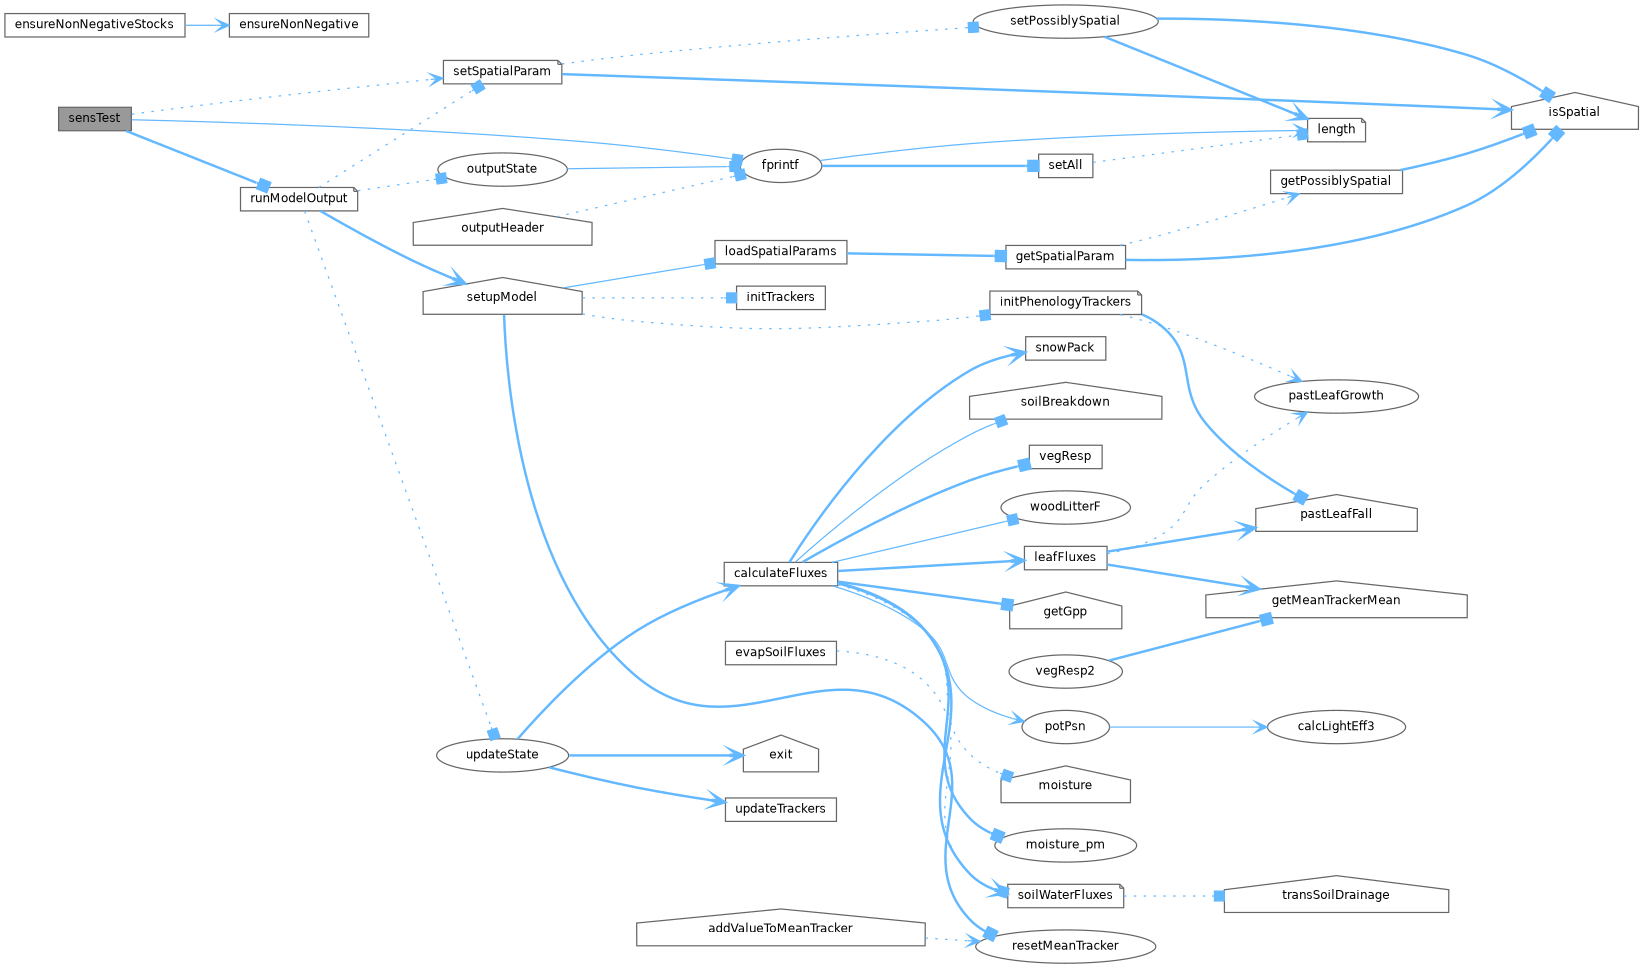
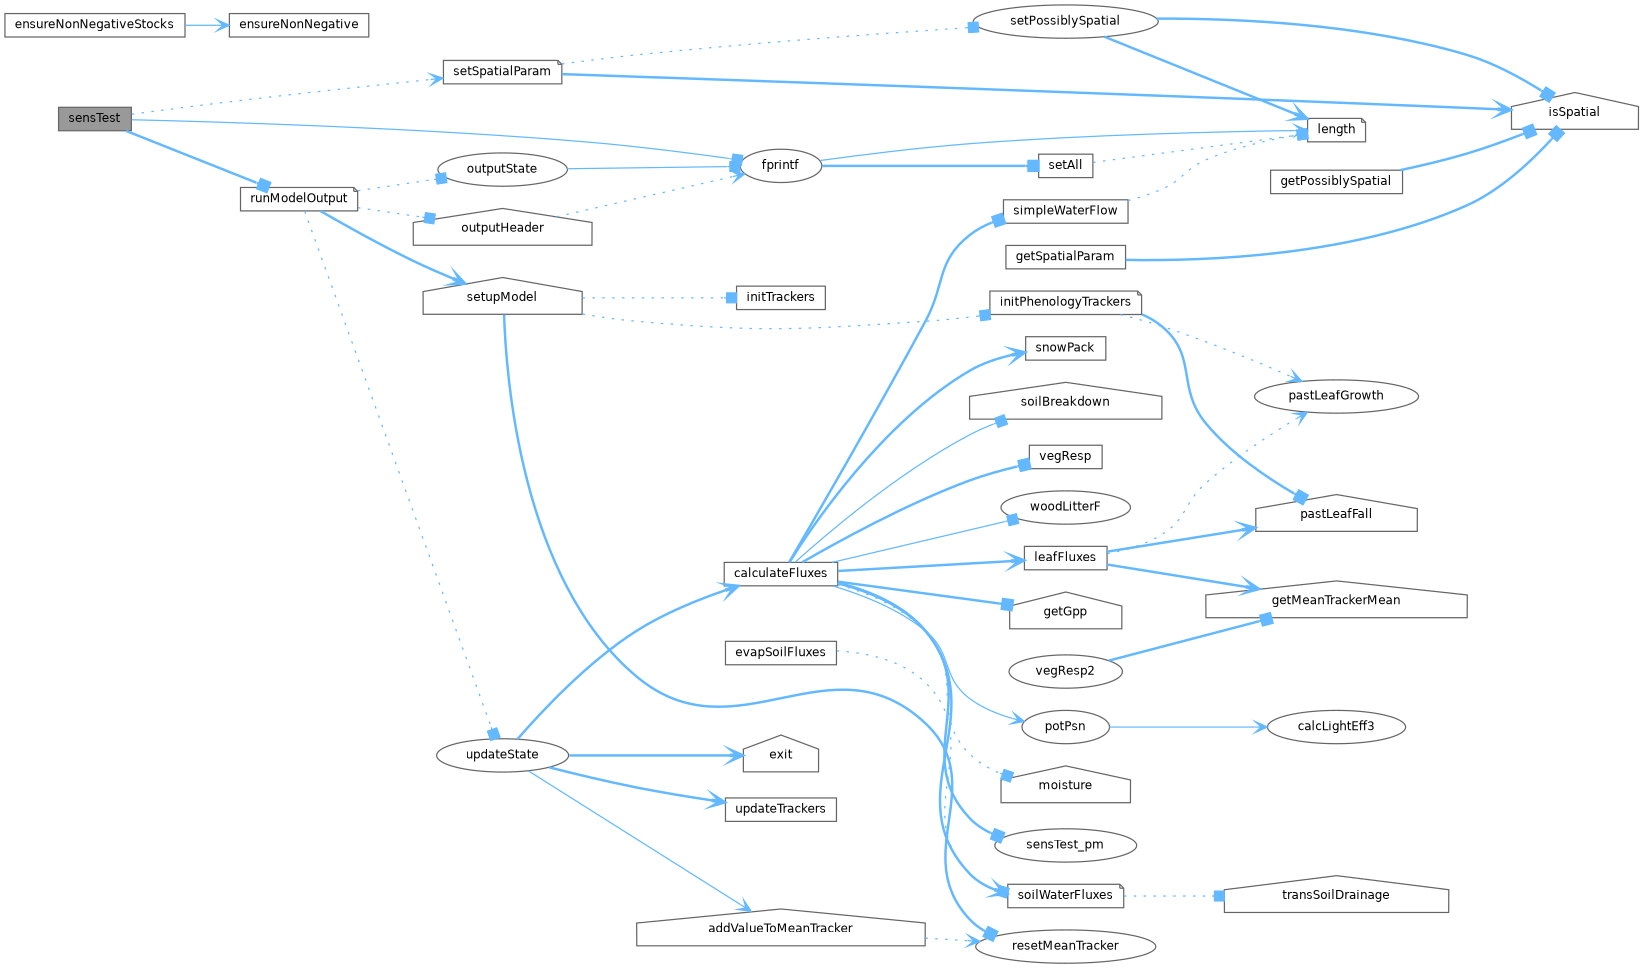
edge "runModelOutput" -> "setSpatialParam": now "runModelOutput" -> "outputHeader"
edge "outputHeader" -> "fprintf": arrowhead box -> vee
node "simpleWaterFlow": added
edge "getSpatialParam" -> "getPossiblySpatial": removed
node "loadSpatialParams": removed
edge "updateState" -> "addValueToMeanTracker": added
node "moisture_pm": label "moisture_pm" -> "sensTest_pm"
